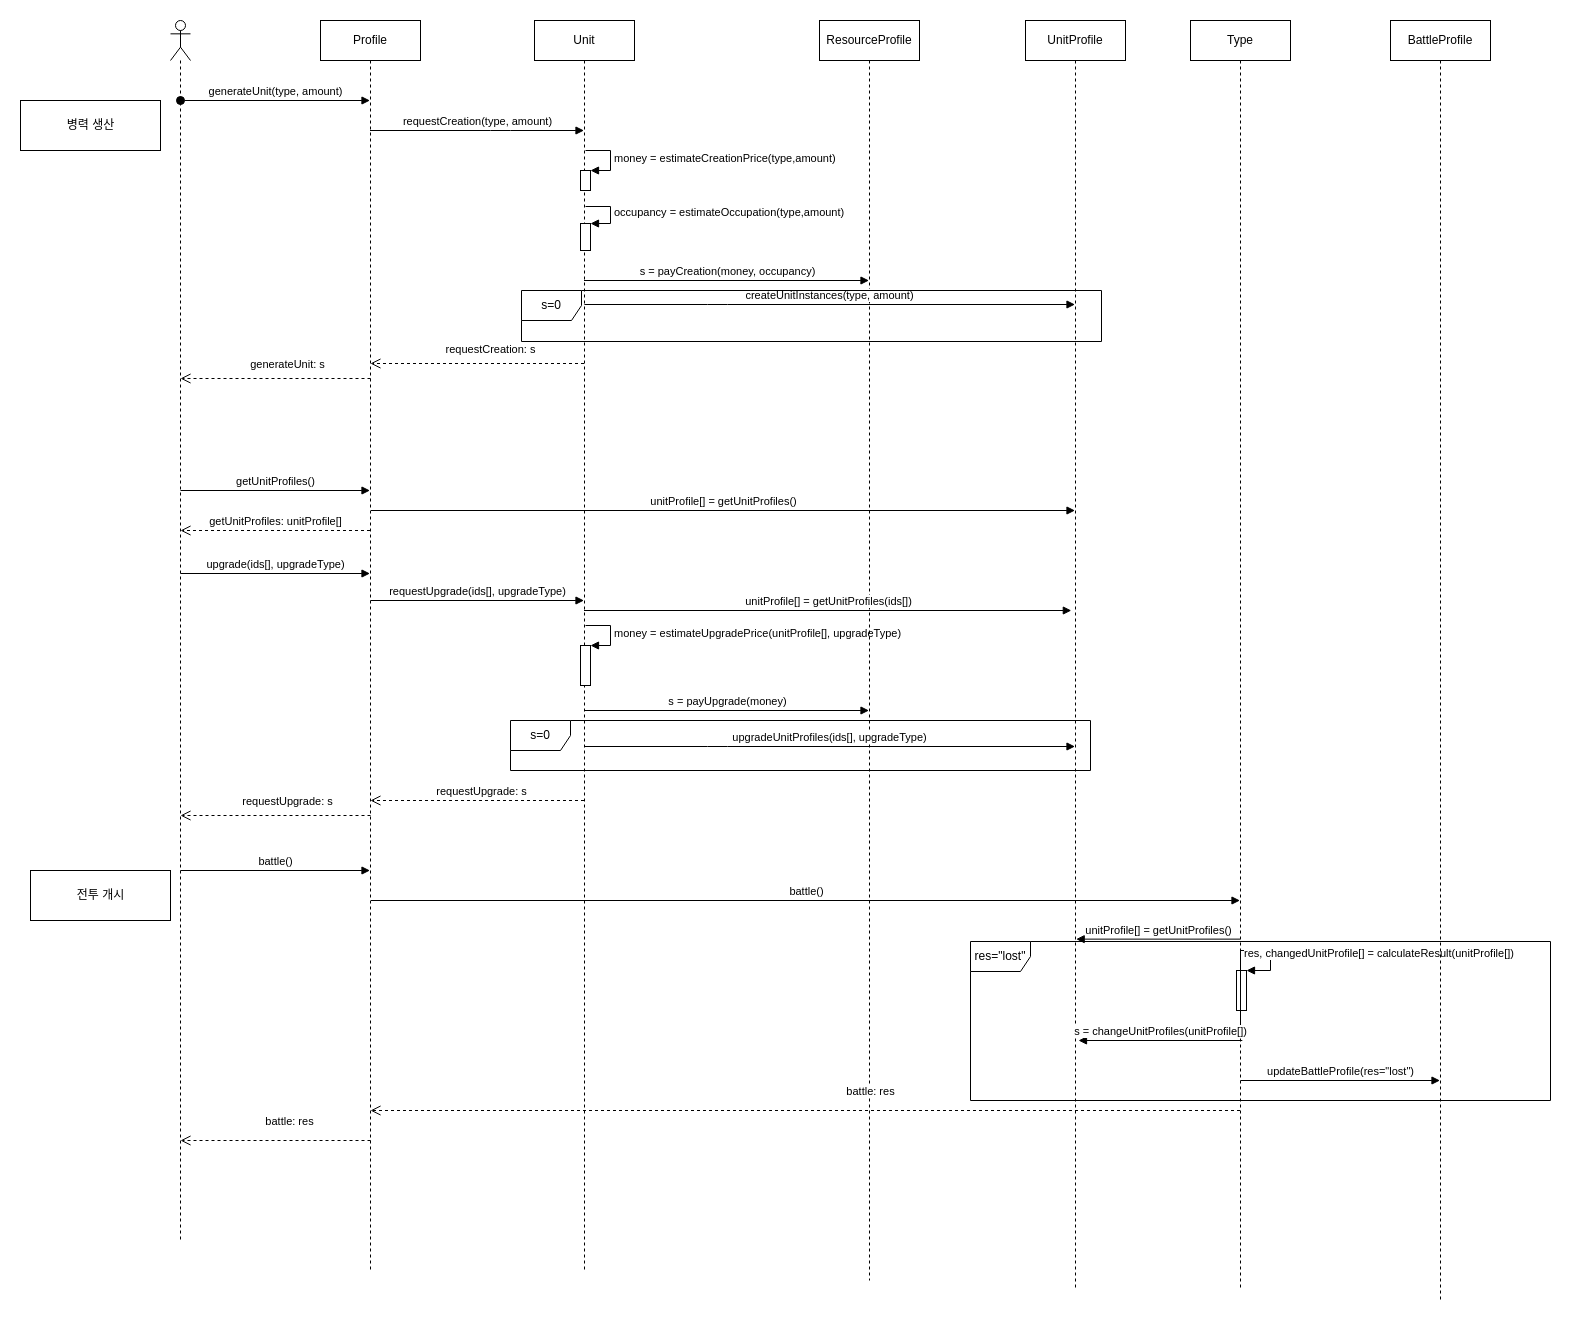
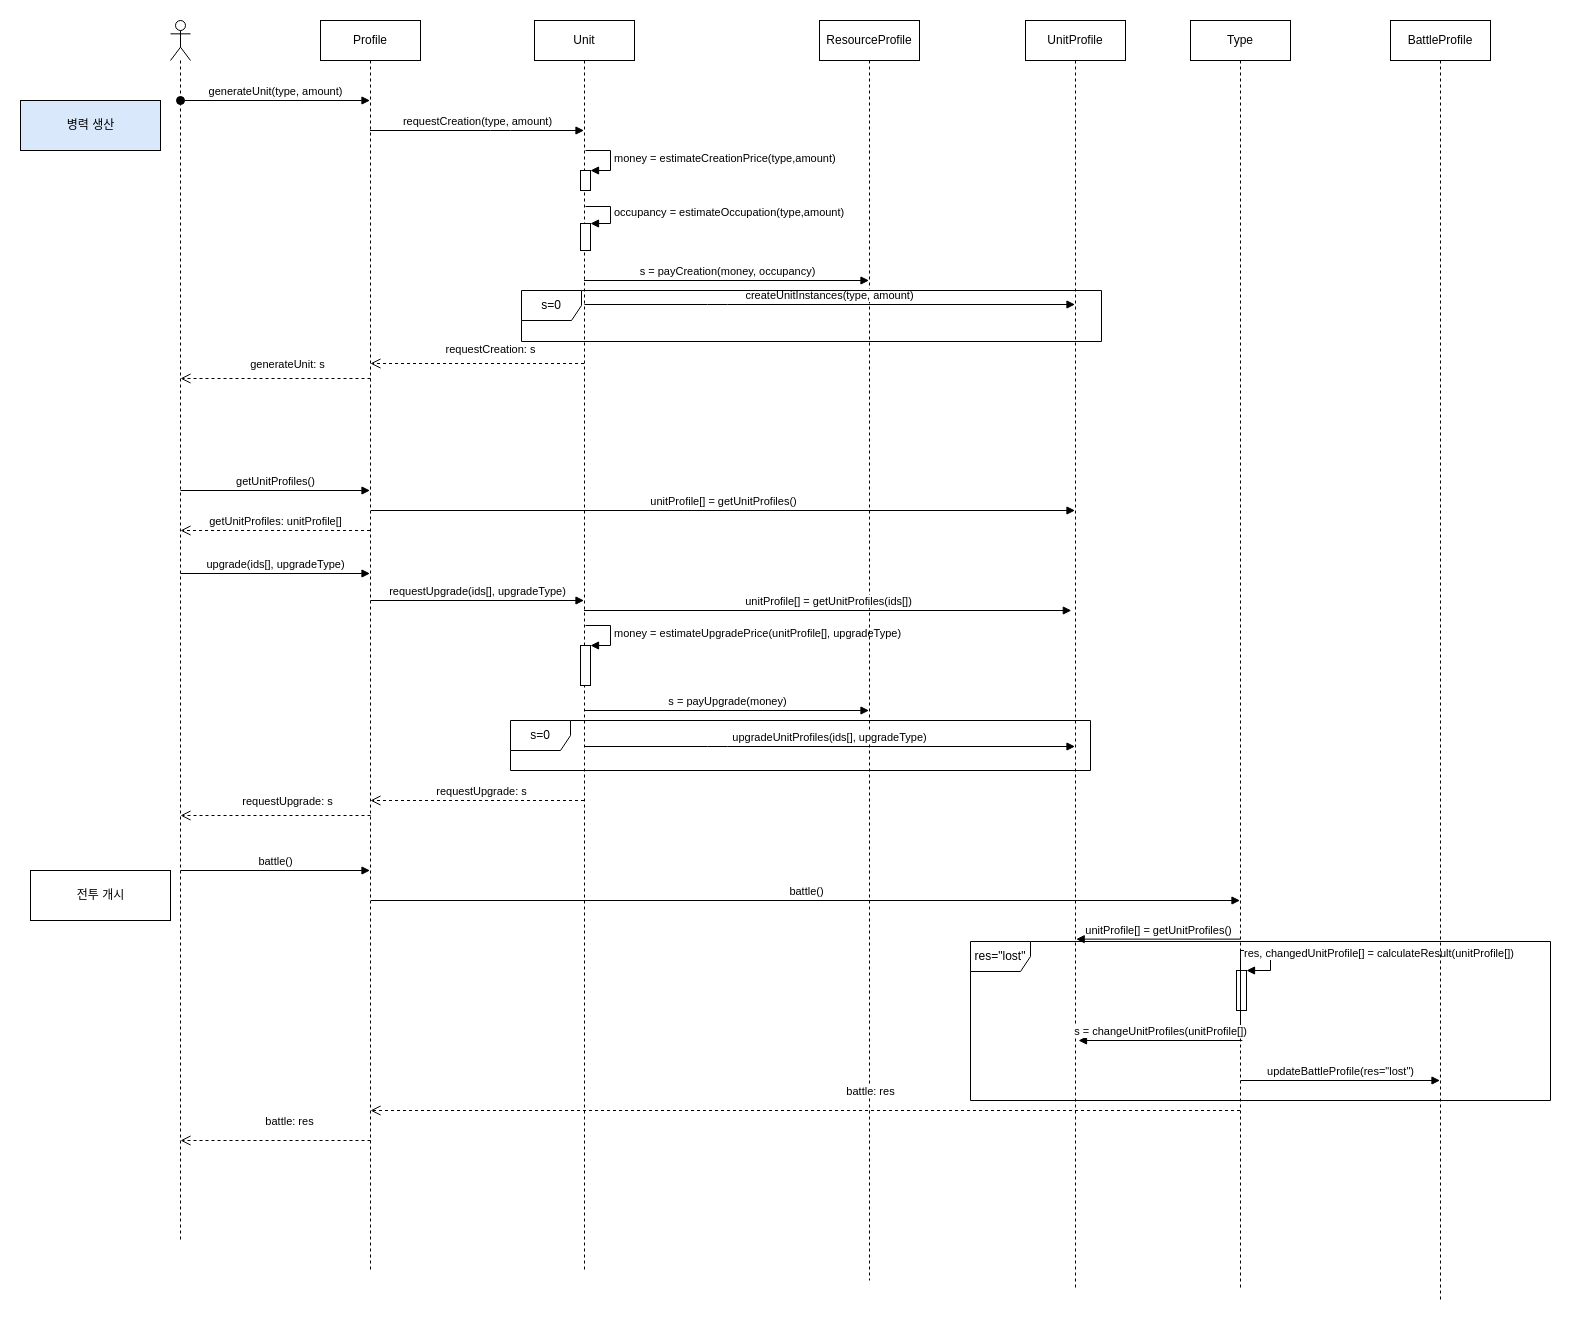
node "병력 생산": fillcolor #ffffff -> #dae8fc
